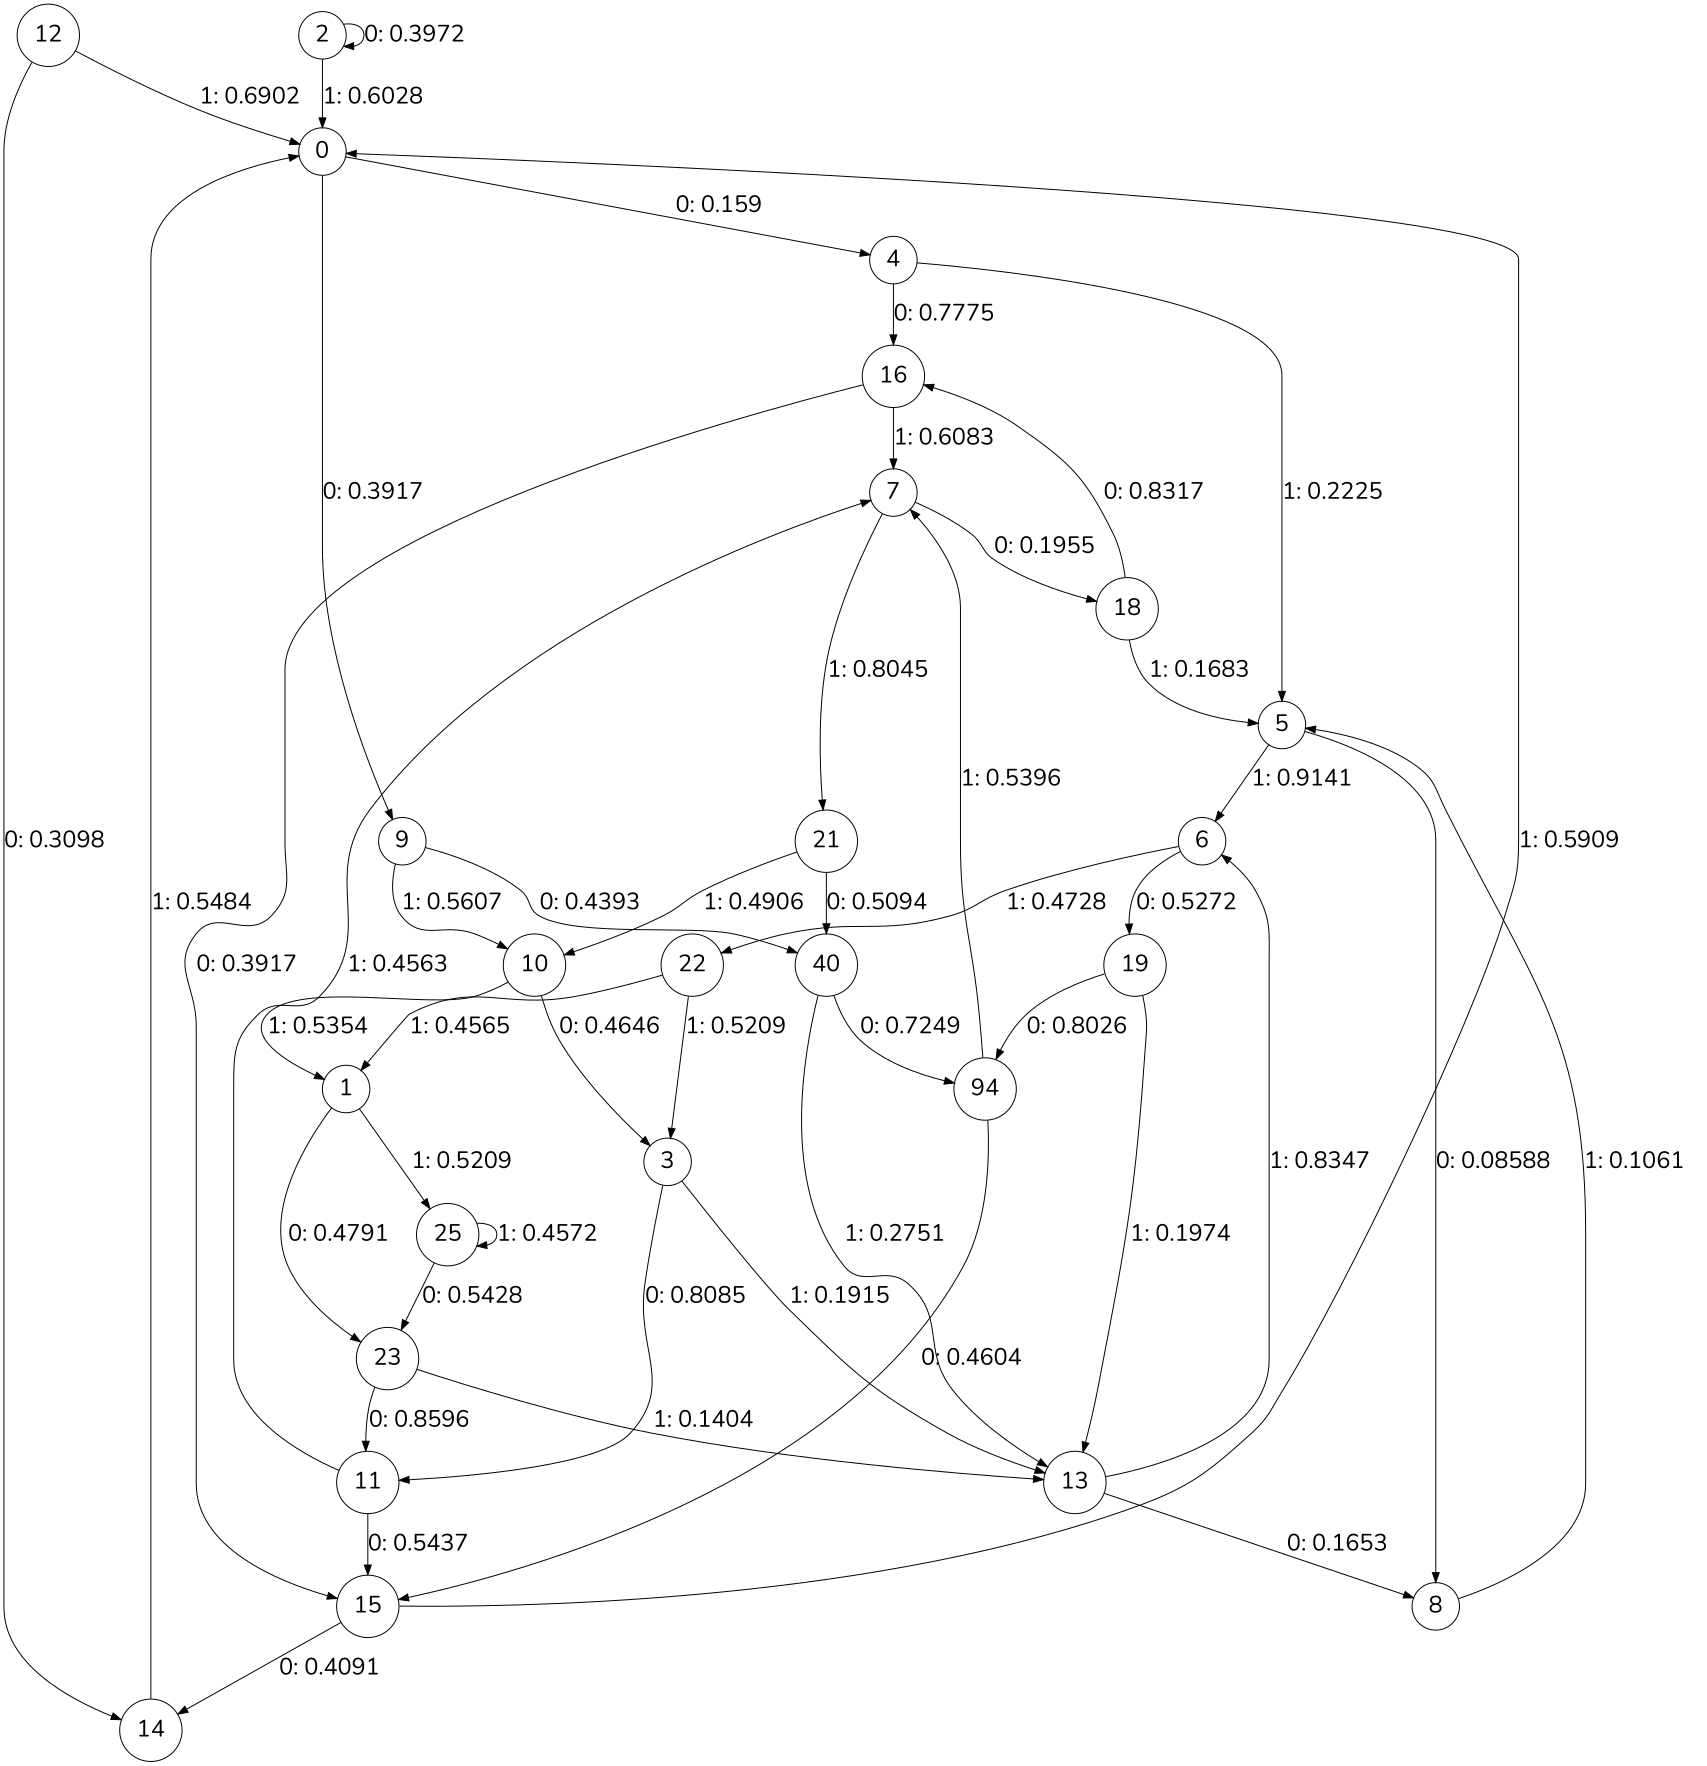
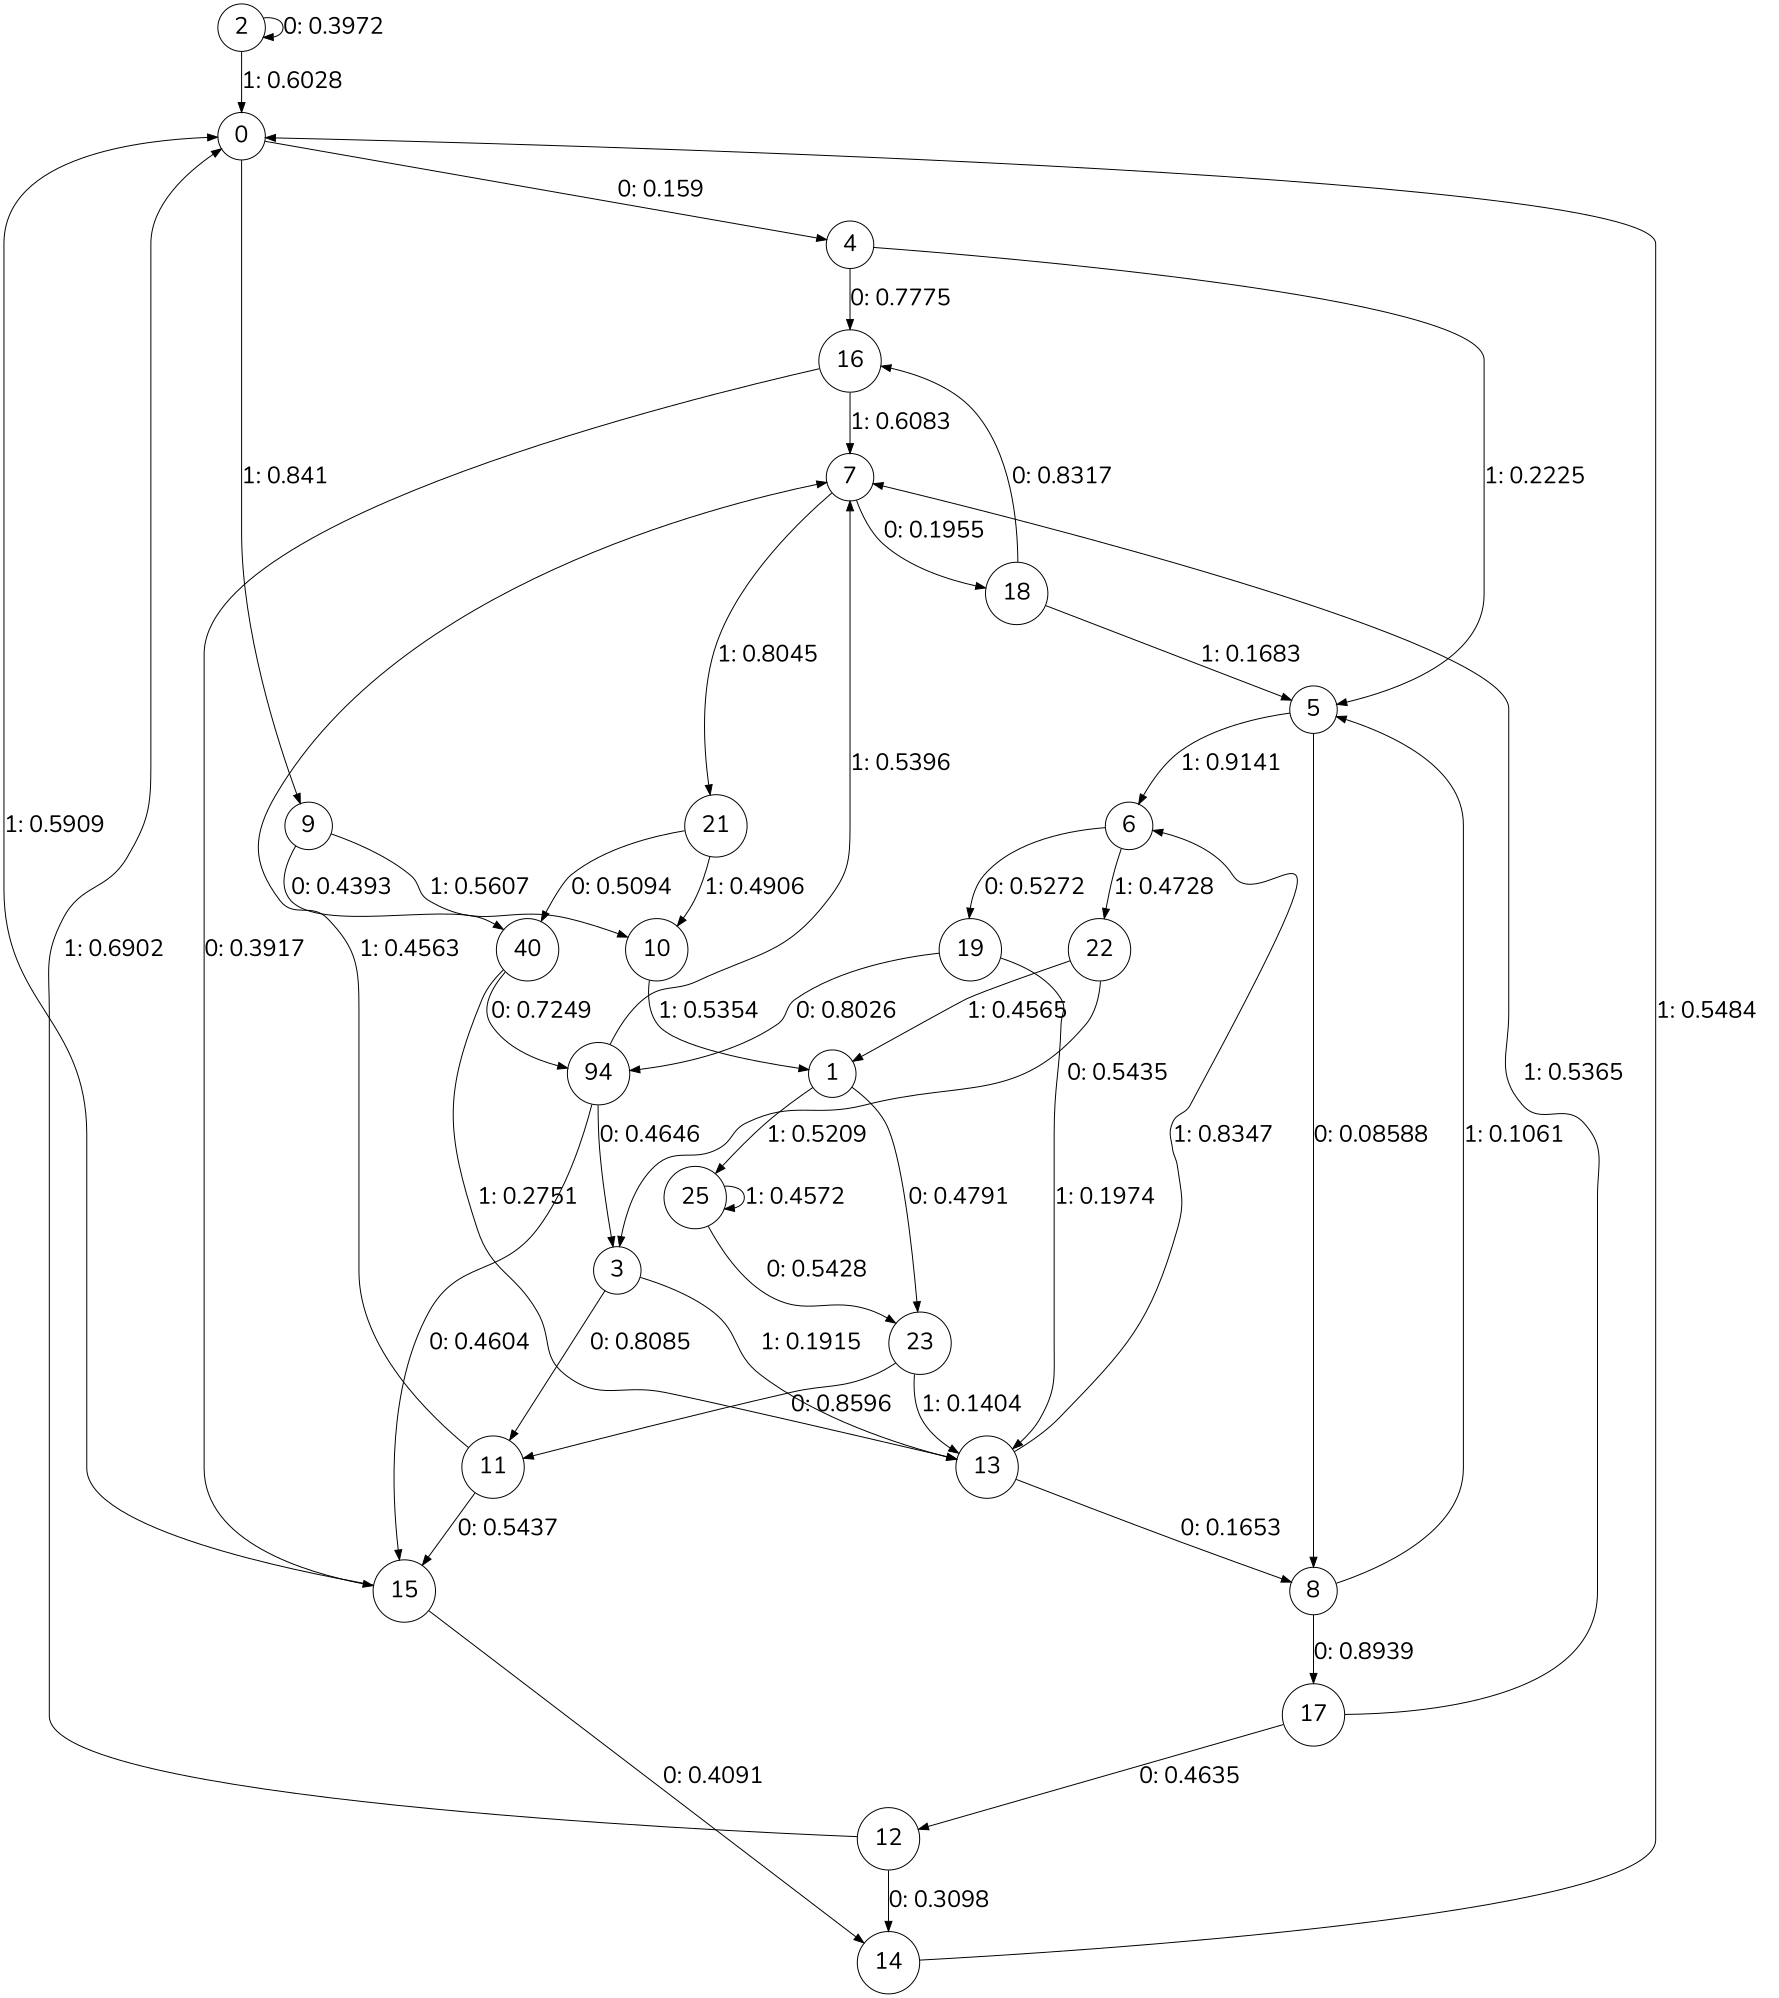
edge "0" -> "9": label "0: 0.3917   " -> "1: 0.841    "
edge "22" -> "3": label "1: 0.5209   " -> "0: 0.5435   "
edge "10" -> "3": now "94" -> "3"
node "17": added
